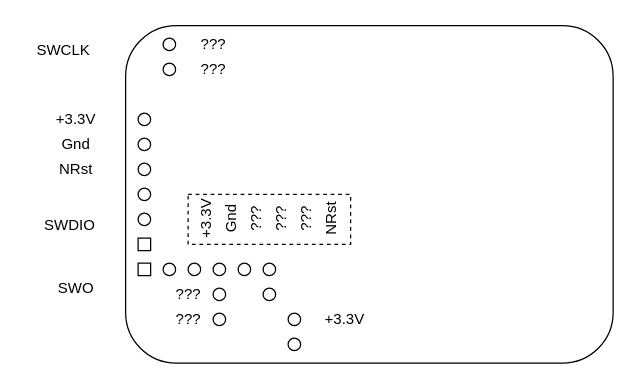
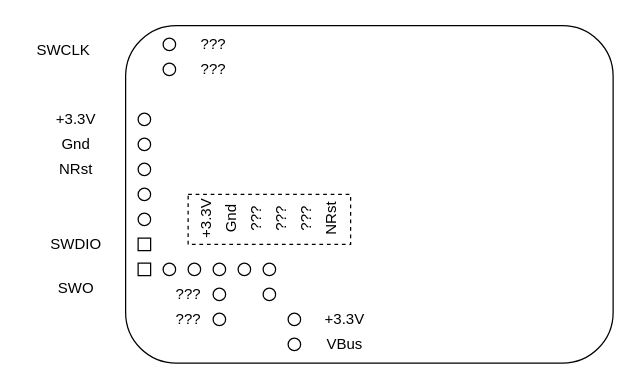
node "SWDIO": moved (69, 226) -> (76, 244)
node "VBus": added
